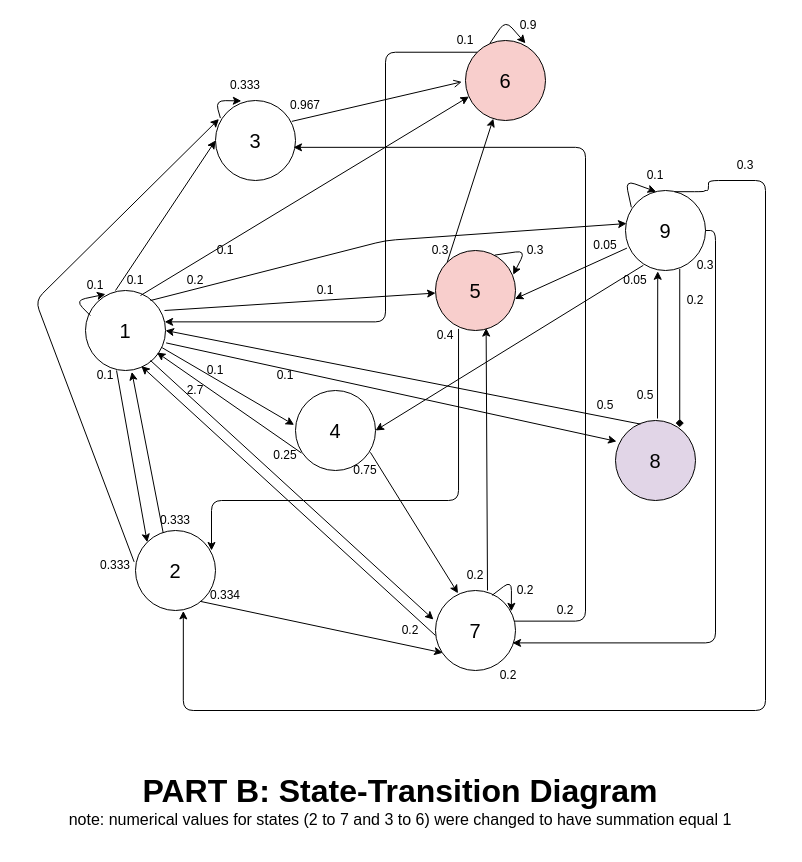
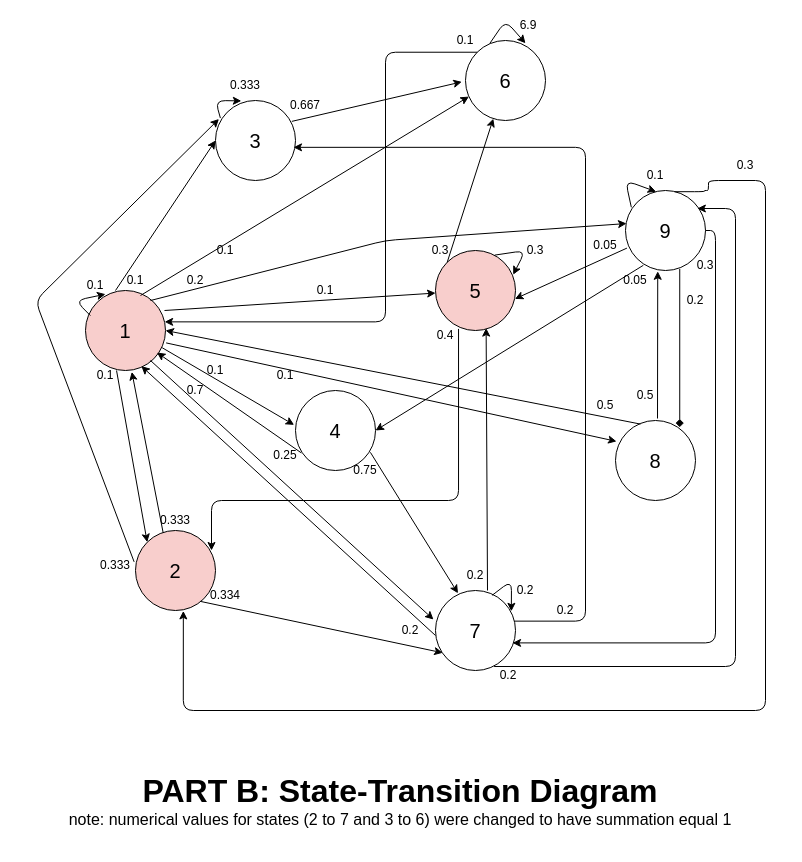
node "0.9": label "0.9" -> "6.9"
node "6": fillcolor #f8cecc -> #ffffff
edge "3" -> "6": arrowhead open -> classic
node "0.967": label "0.967" -> "0.667"
node "1": fillcolor #ffffff -> #f8cecc
node "2.7": label "2.7" -> "0.7"
node "8": fillcolor #e1d5e7 -> #ffffff
edge "7" -> "9": added
node "2": fillcolor #ffffff -> #f8cecc
